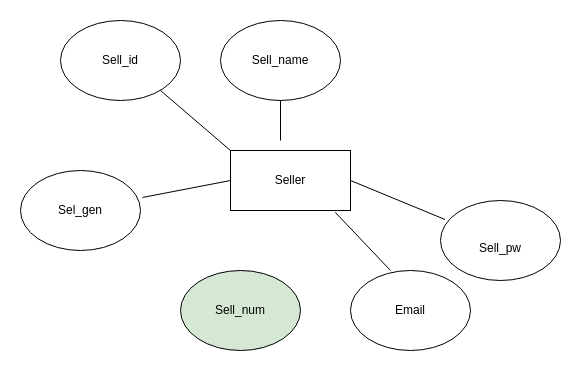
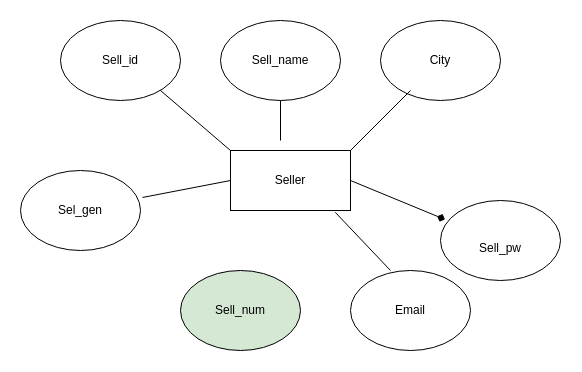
node "City": added
edge "City" -- "Seller": added
edge "Seller" -- "Sell_pw": arrowhead none -> diamond
